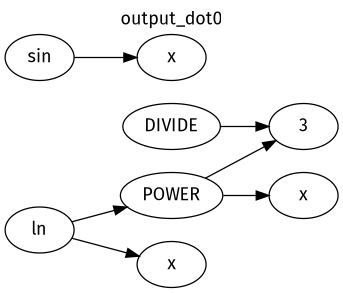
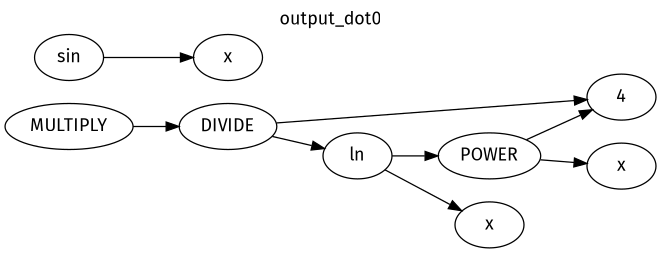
node "MULTIPLY": added
node "3": label "3" -> "4"
edge "DIVIDE" -> "ln": added
